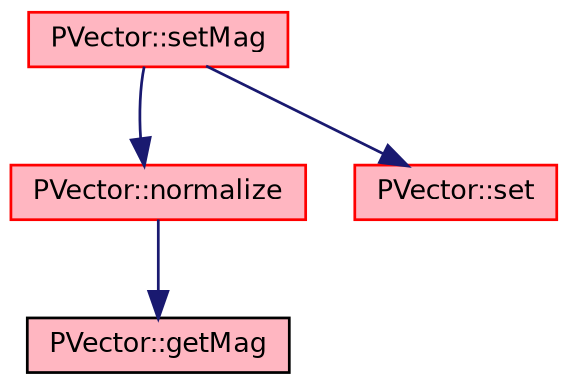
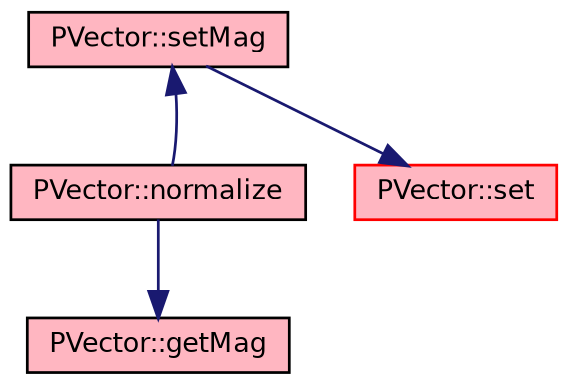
node "PVector::setMag": color red -> black
edge "PVector::setMag" -> "PVector::normalize": reversed
node "PVector::normalize": color red -> black
